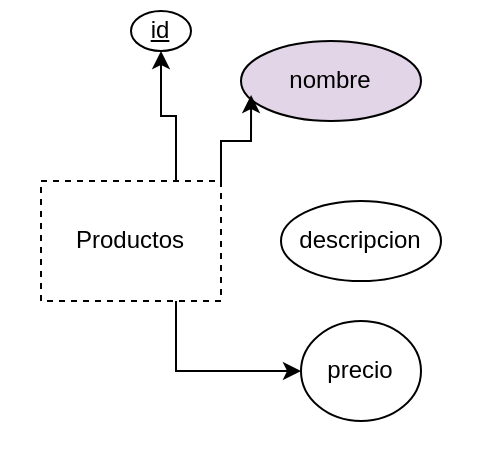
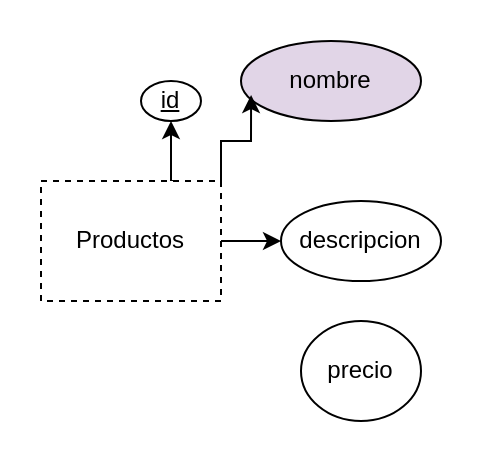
node "id": moved (161, 31) -> (171, 101)
edge "Productos" -> "descripcion": added
edge "Productos" -> "precio": removed
